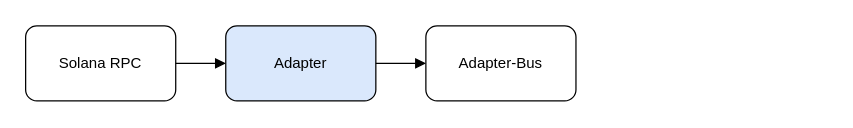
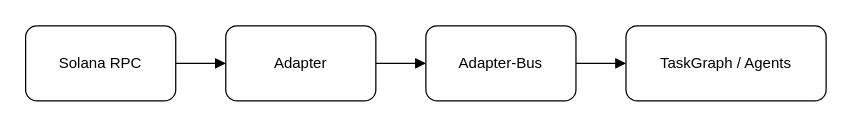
node "Adapter": fillcolor #dae8fc -> #ffffff
edge "Adapter‑Bus" -> "TaskGraph / Agents": added
node "TaskGraph / Agents": added
